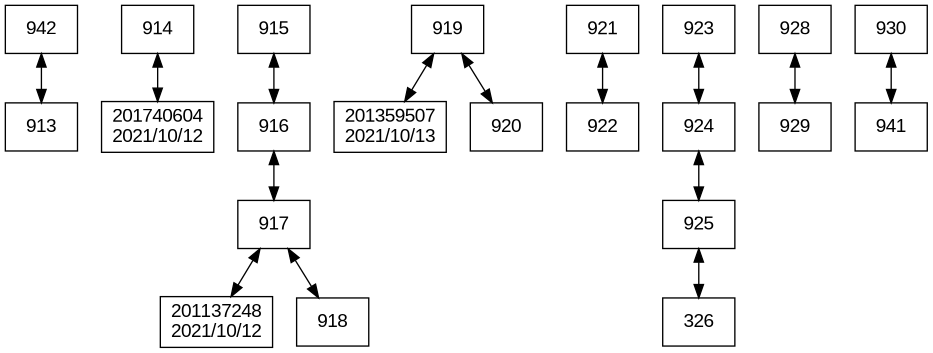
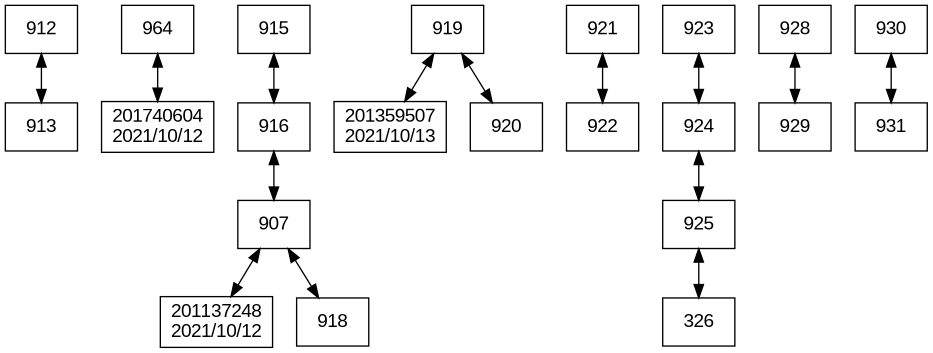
node "942": label "942" -> "912"
node "914": label "914" -> "964"
node "941": label "941" -> "931"
node "917": label "917" -> "907"
